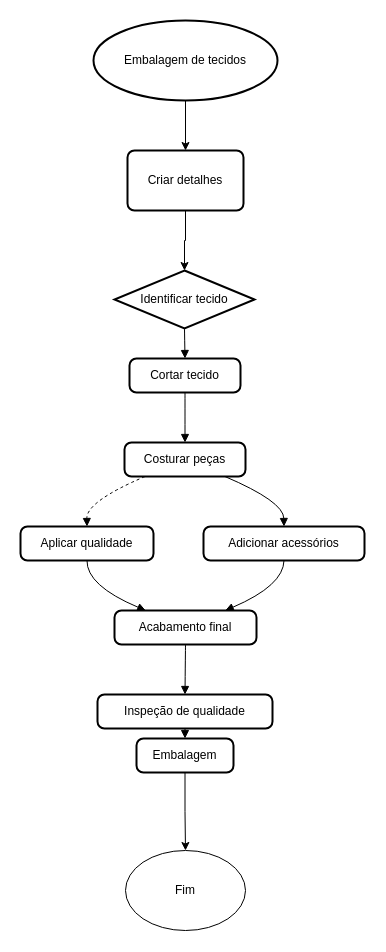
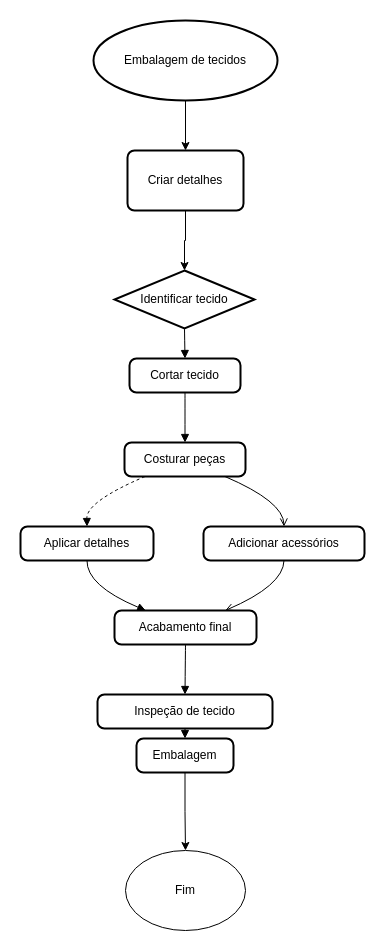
edge "Costurar peças" -> "Adicionar acessórios": arrowhead block -> open
node "Aplicar qualidade": label "Aplicar qualidade" -> "Aplicar detalhes"
edge "Adicionar acessórios" -> "Acabamento final": arrowhead block -> open
node "Inspeção de qualidade": label "Inspeção de qualidade" -> "Inspeção de tecido"
